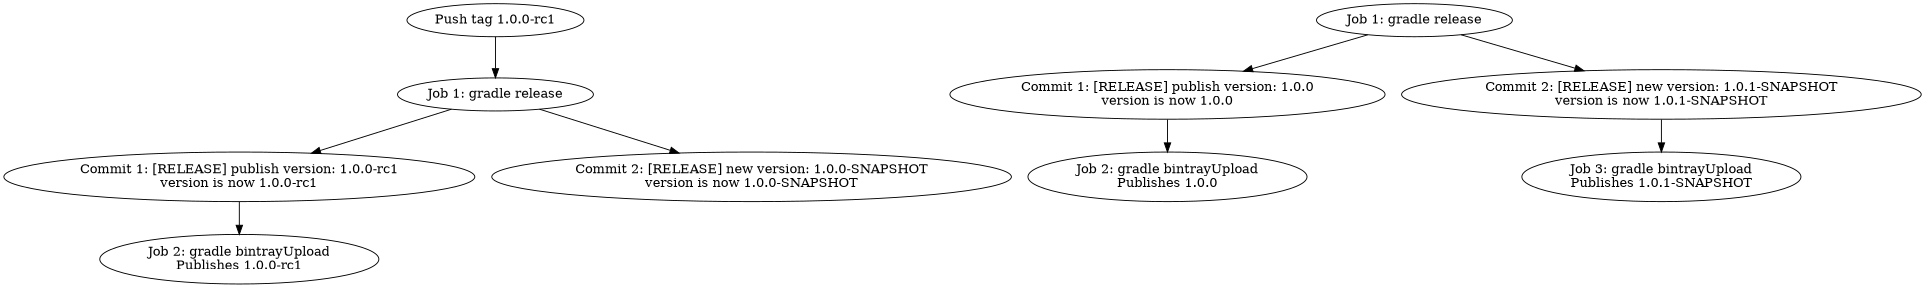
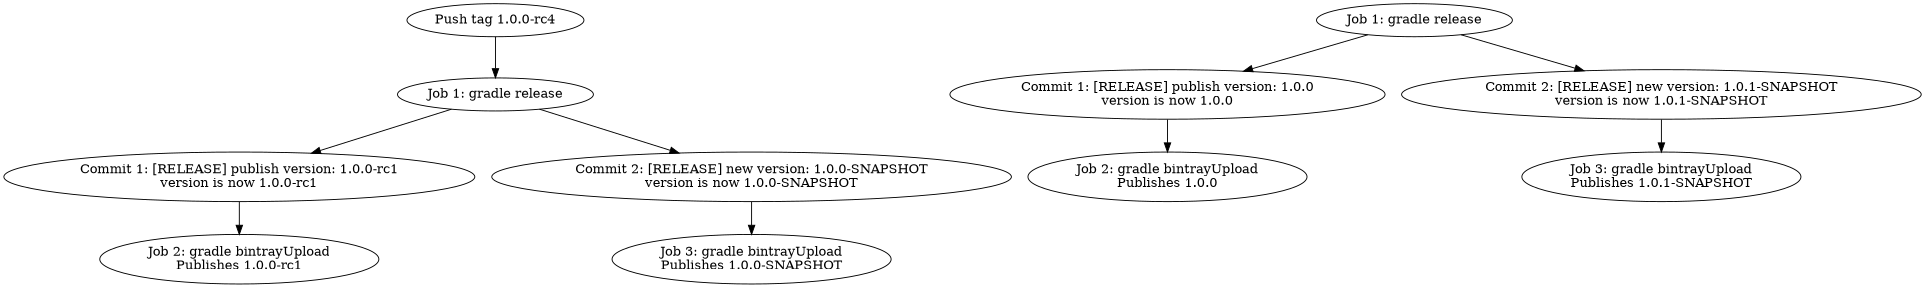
node "Push tag 1.0.0-rc1": label "Push tag 1.0.0-rc1" -> "Push tag 1.0.0-rc4"
node "Job 3: gradle bintrayUpload Publishes 1.0.0-SNAPSHOT": added
